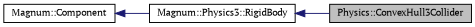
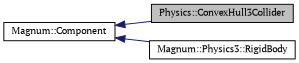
edge "Physics::ConvexHull3Collider" -> "Magnum::Physics3::RigidBody": now "Physics::ConvexHull3Collider" -> "Magnum::Component"
